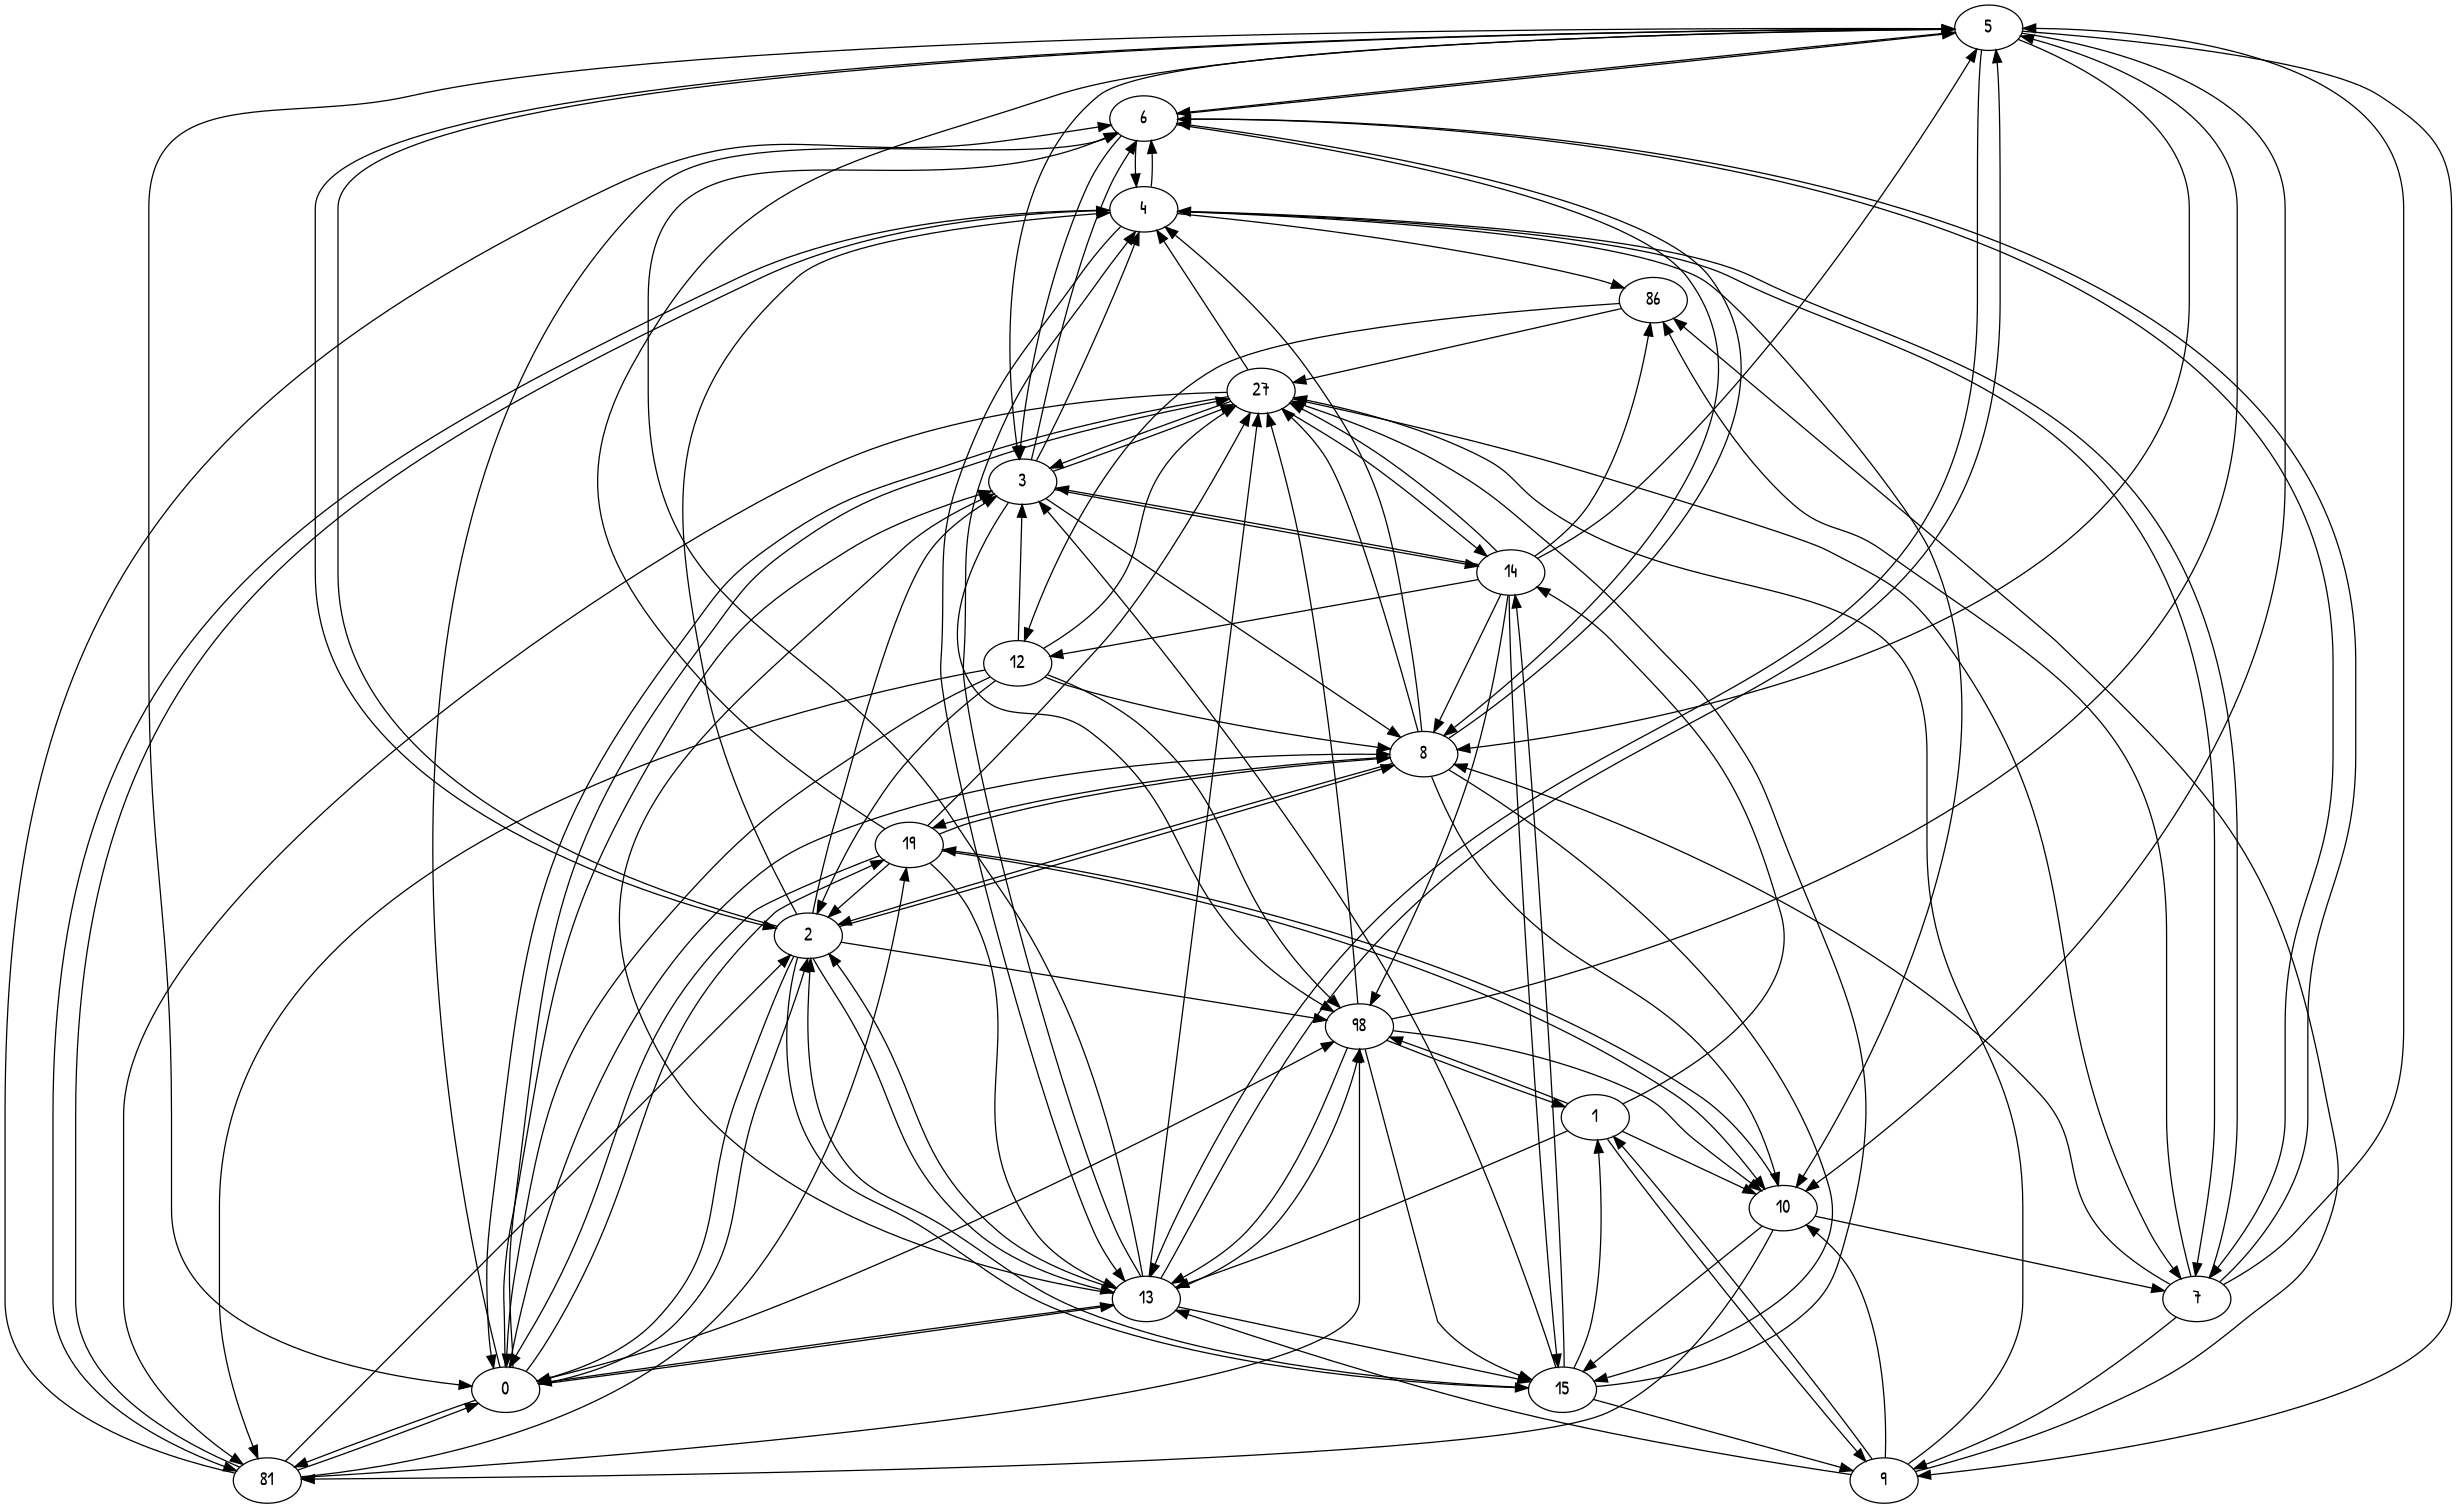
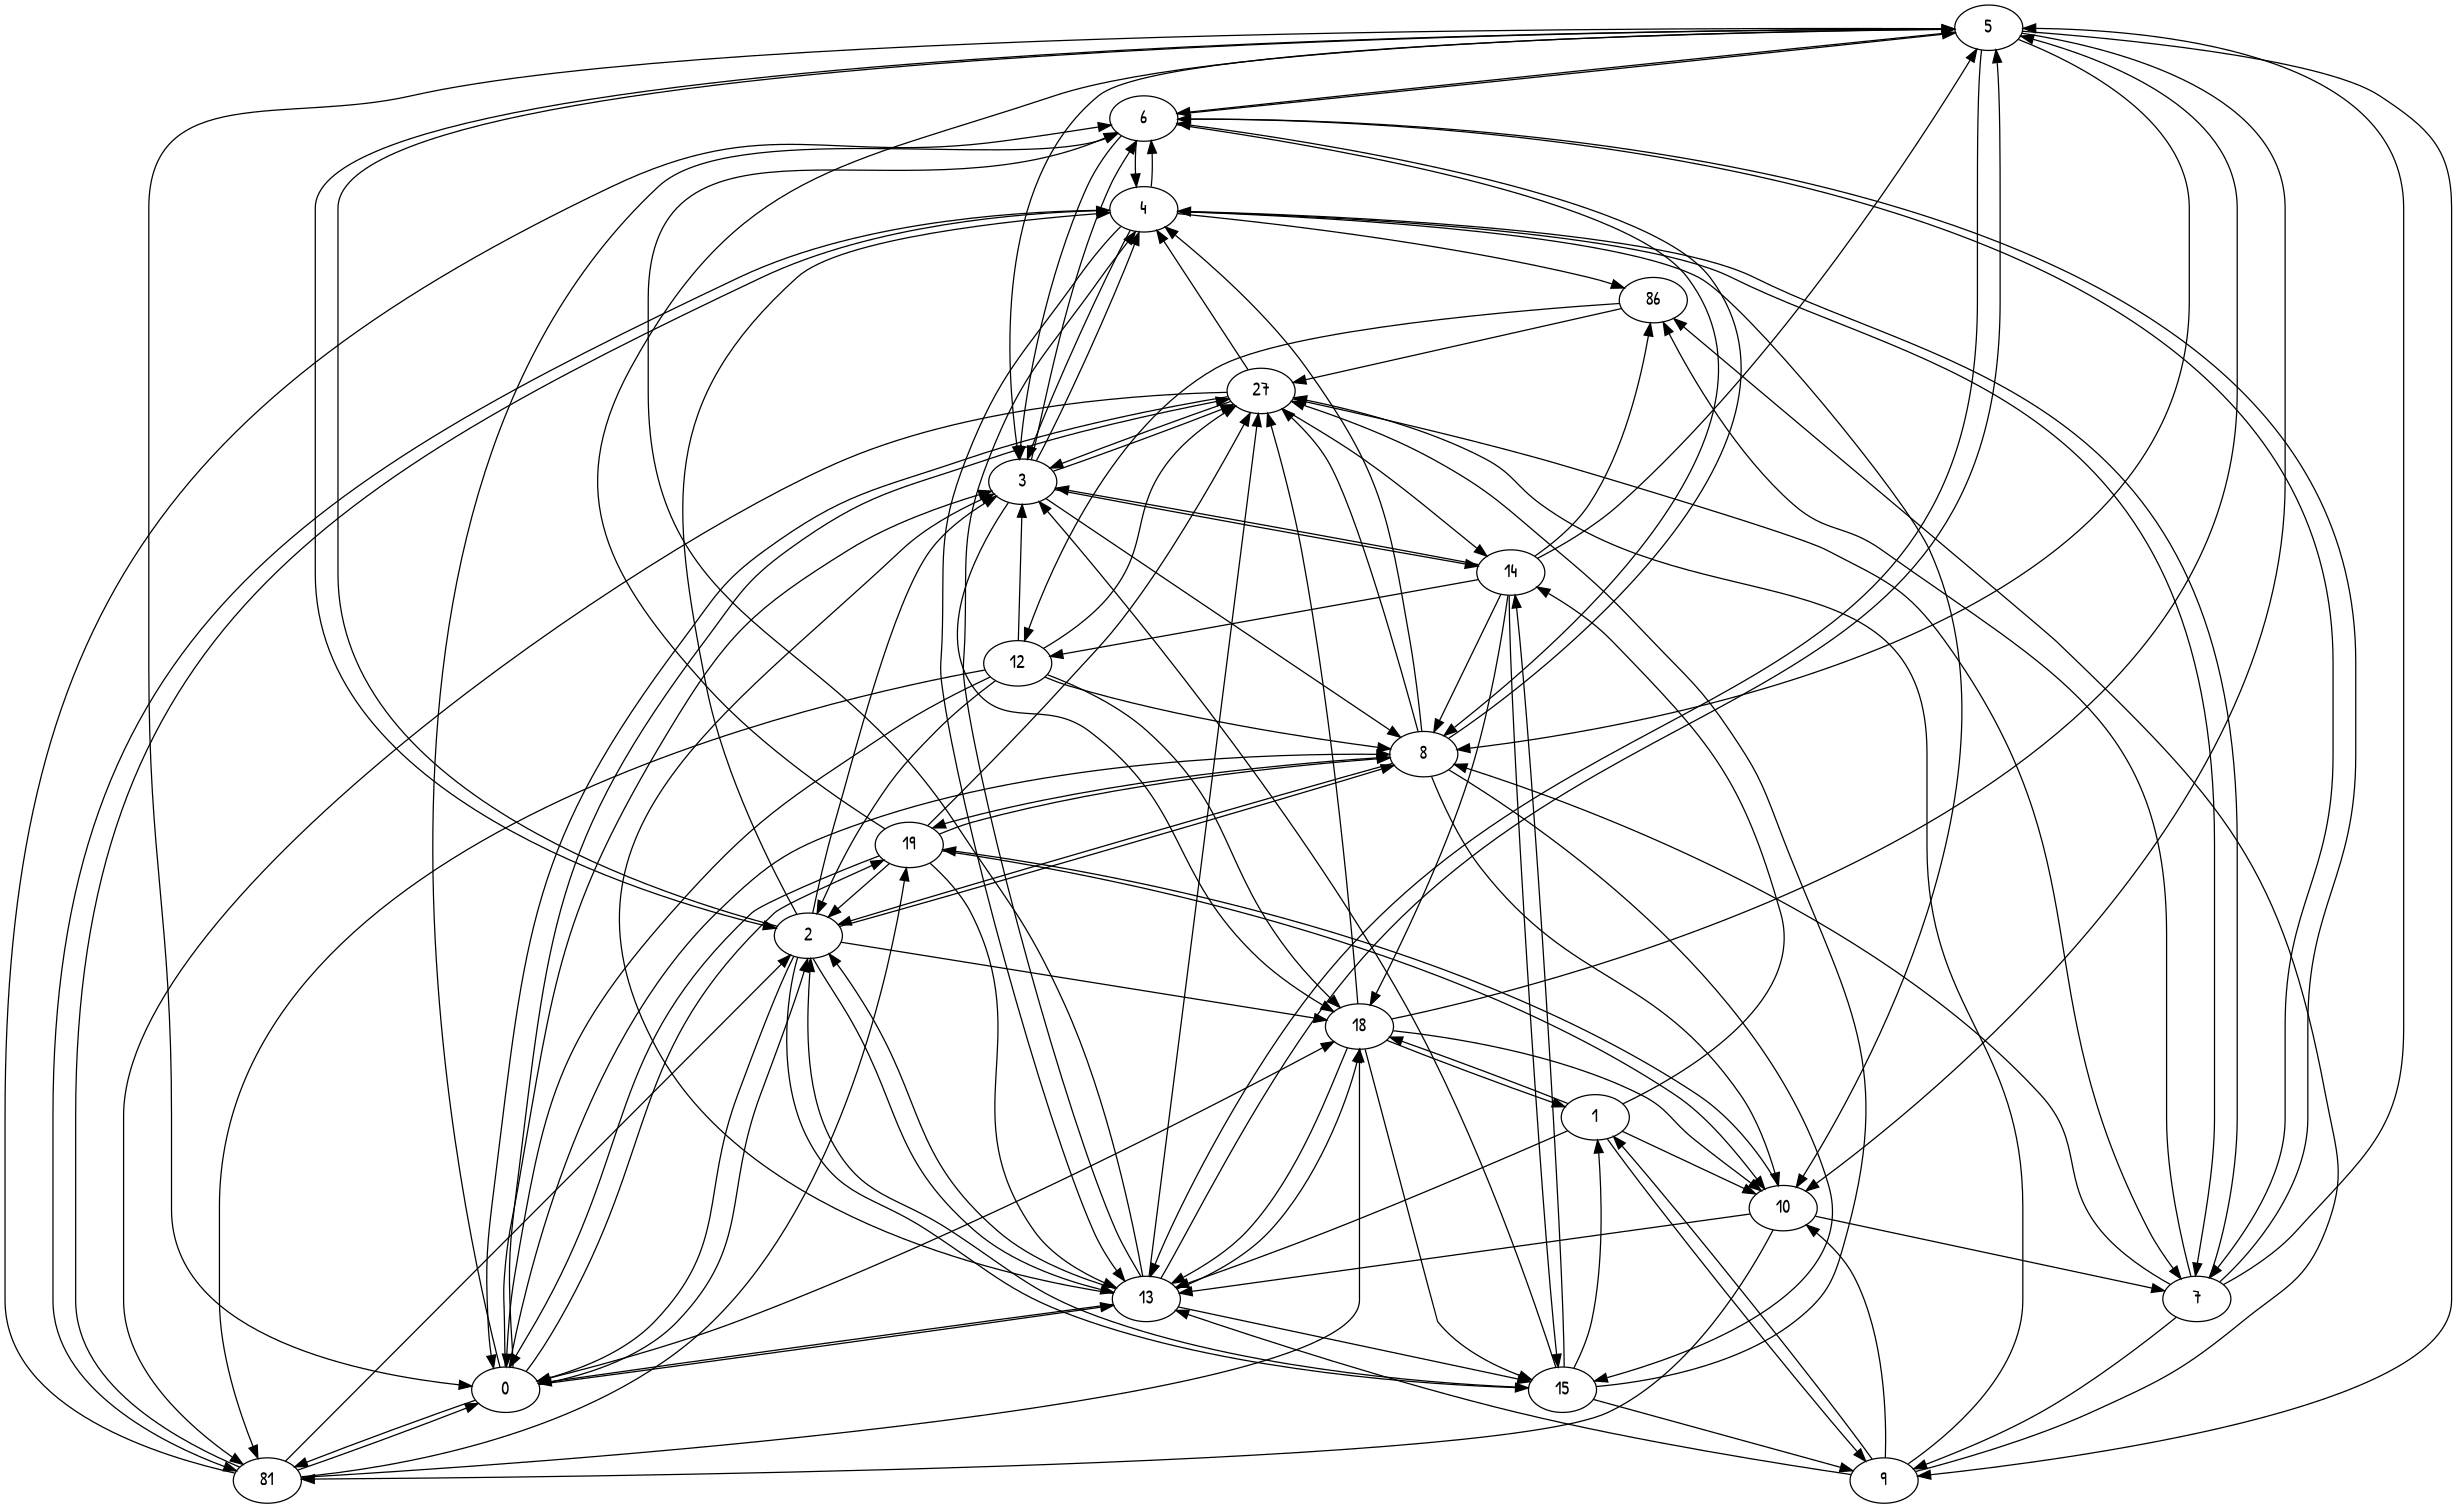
edge "4" -> "3": added
edge "14" -> "27": removed
node "98": label "98" -> "18"
edge "10" -> "15": now "10" -> "13"
